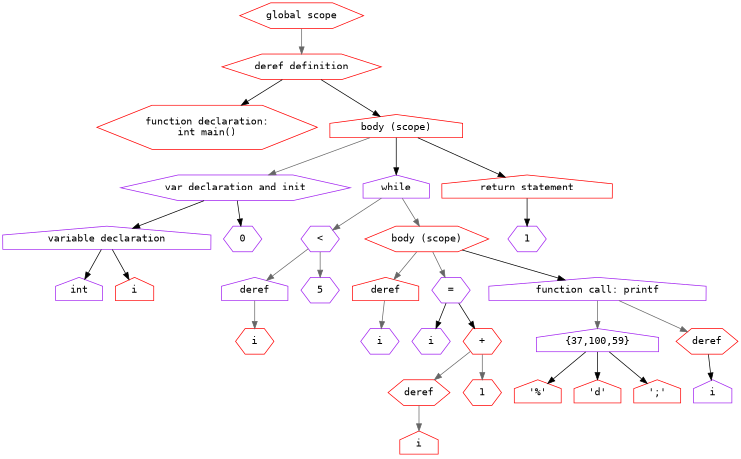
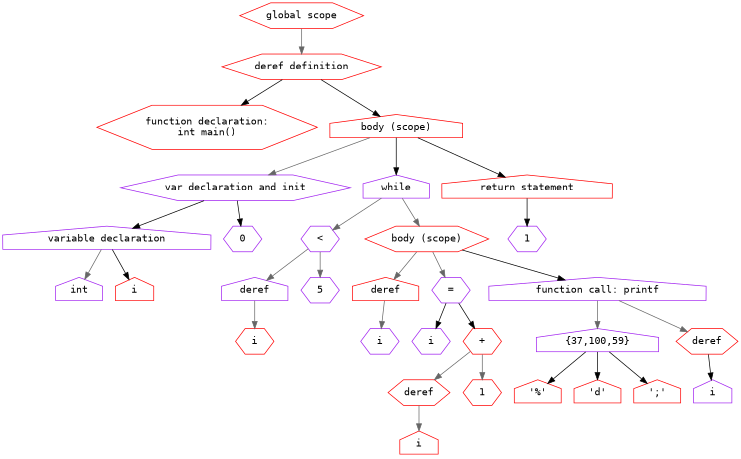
edge "variable declaration" -> "int": color black -> gray40
